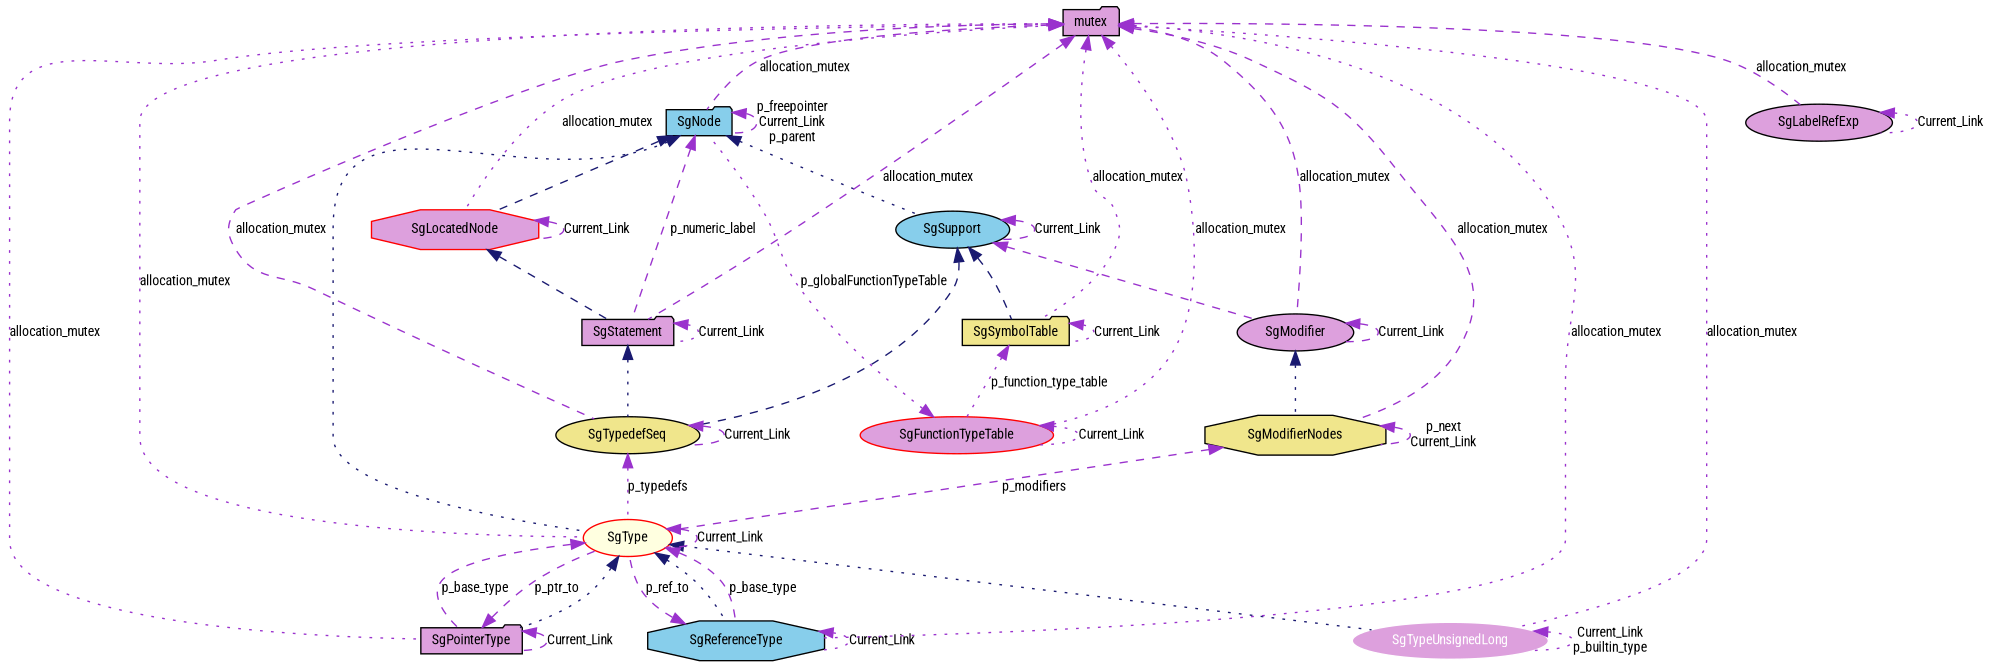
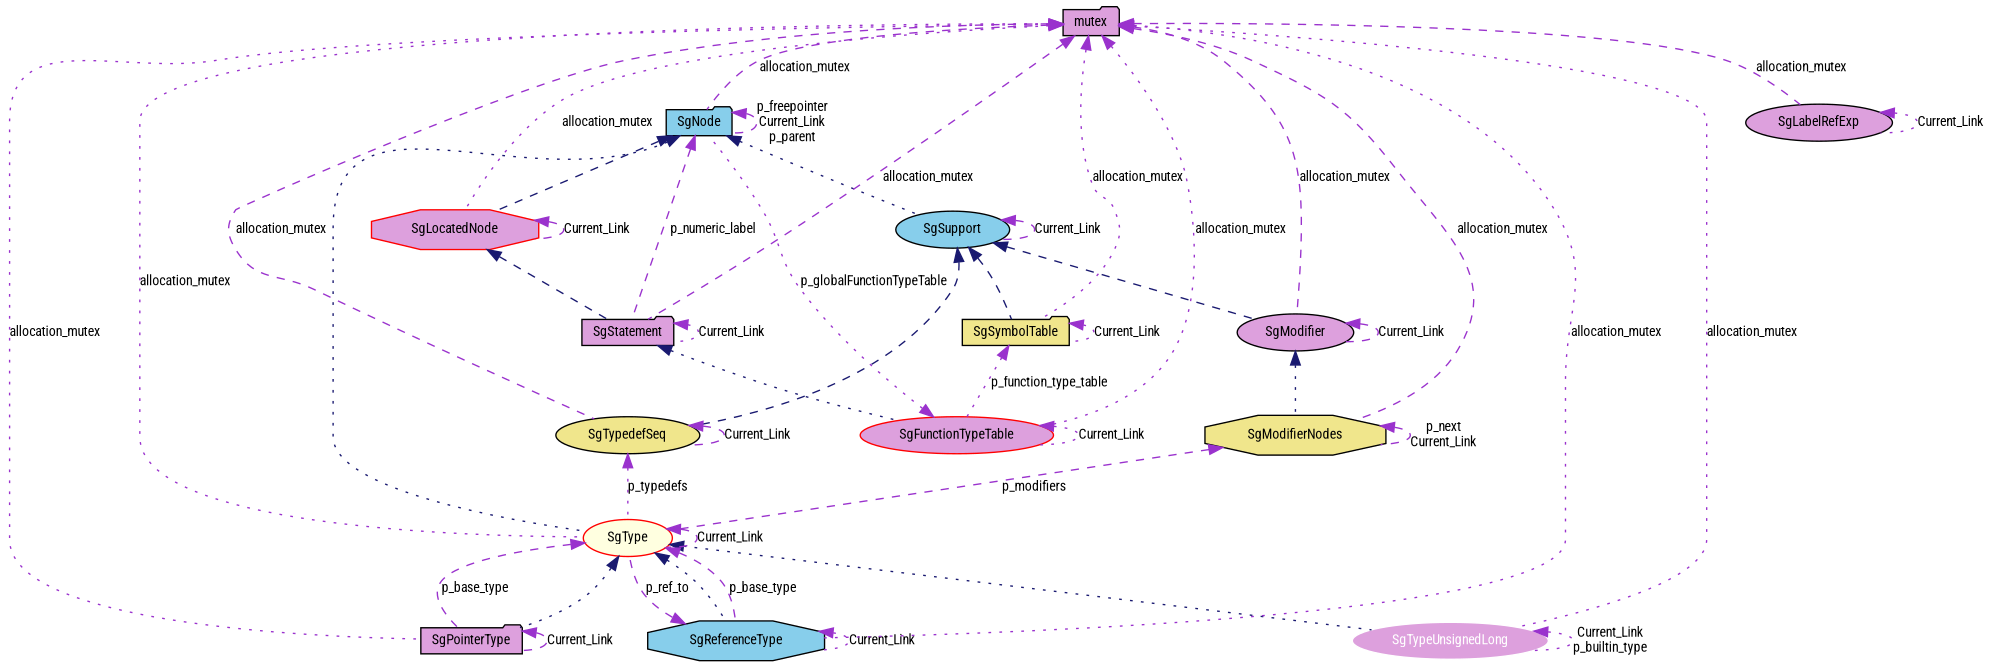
edge "SgModifier" -> "SgSupport": color darkorchid3 -> midnightblue
edge "SgTypedefSeq" -> "SgStatement": now "SgFunctionTypeTable" -> "SgStatement"
edge "SgType" -> "SgPointerType": removed, label "p_ptr_to"
